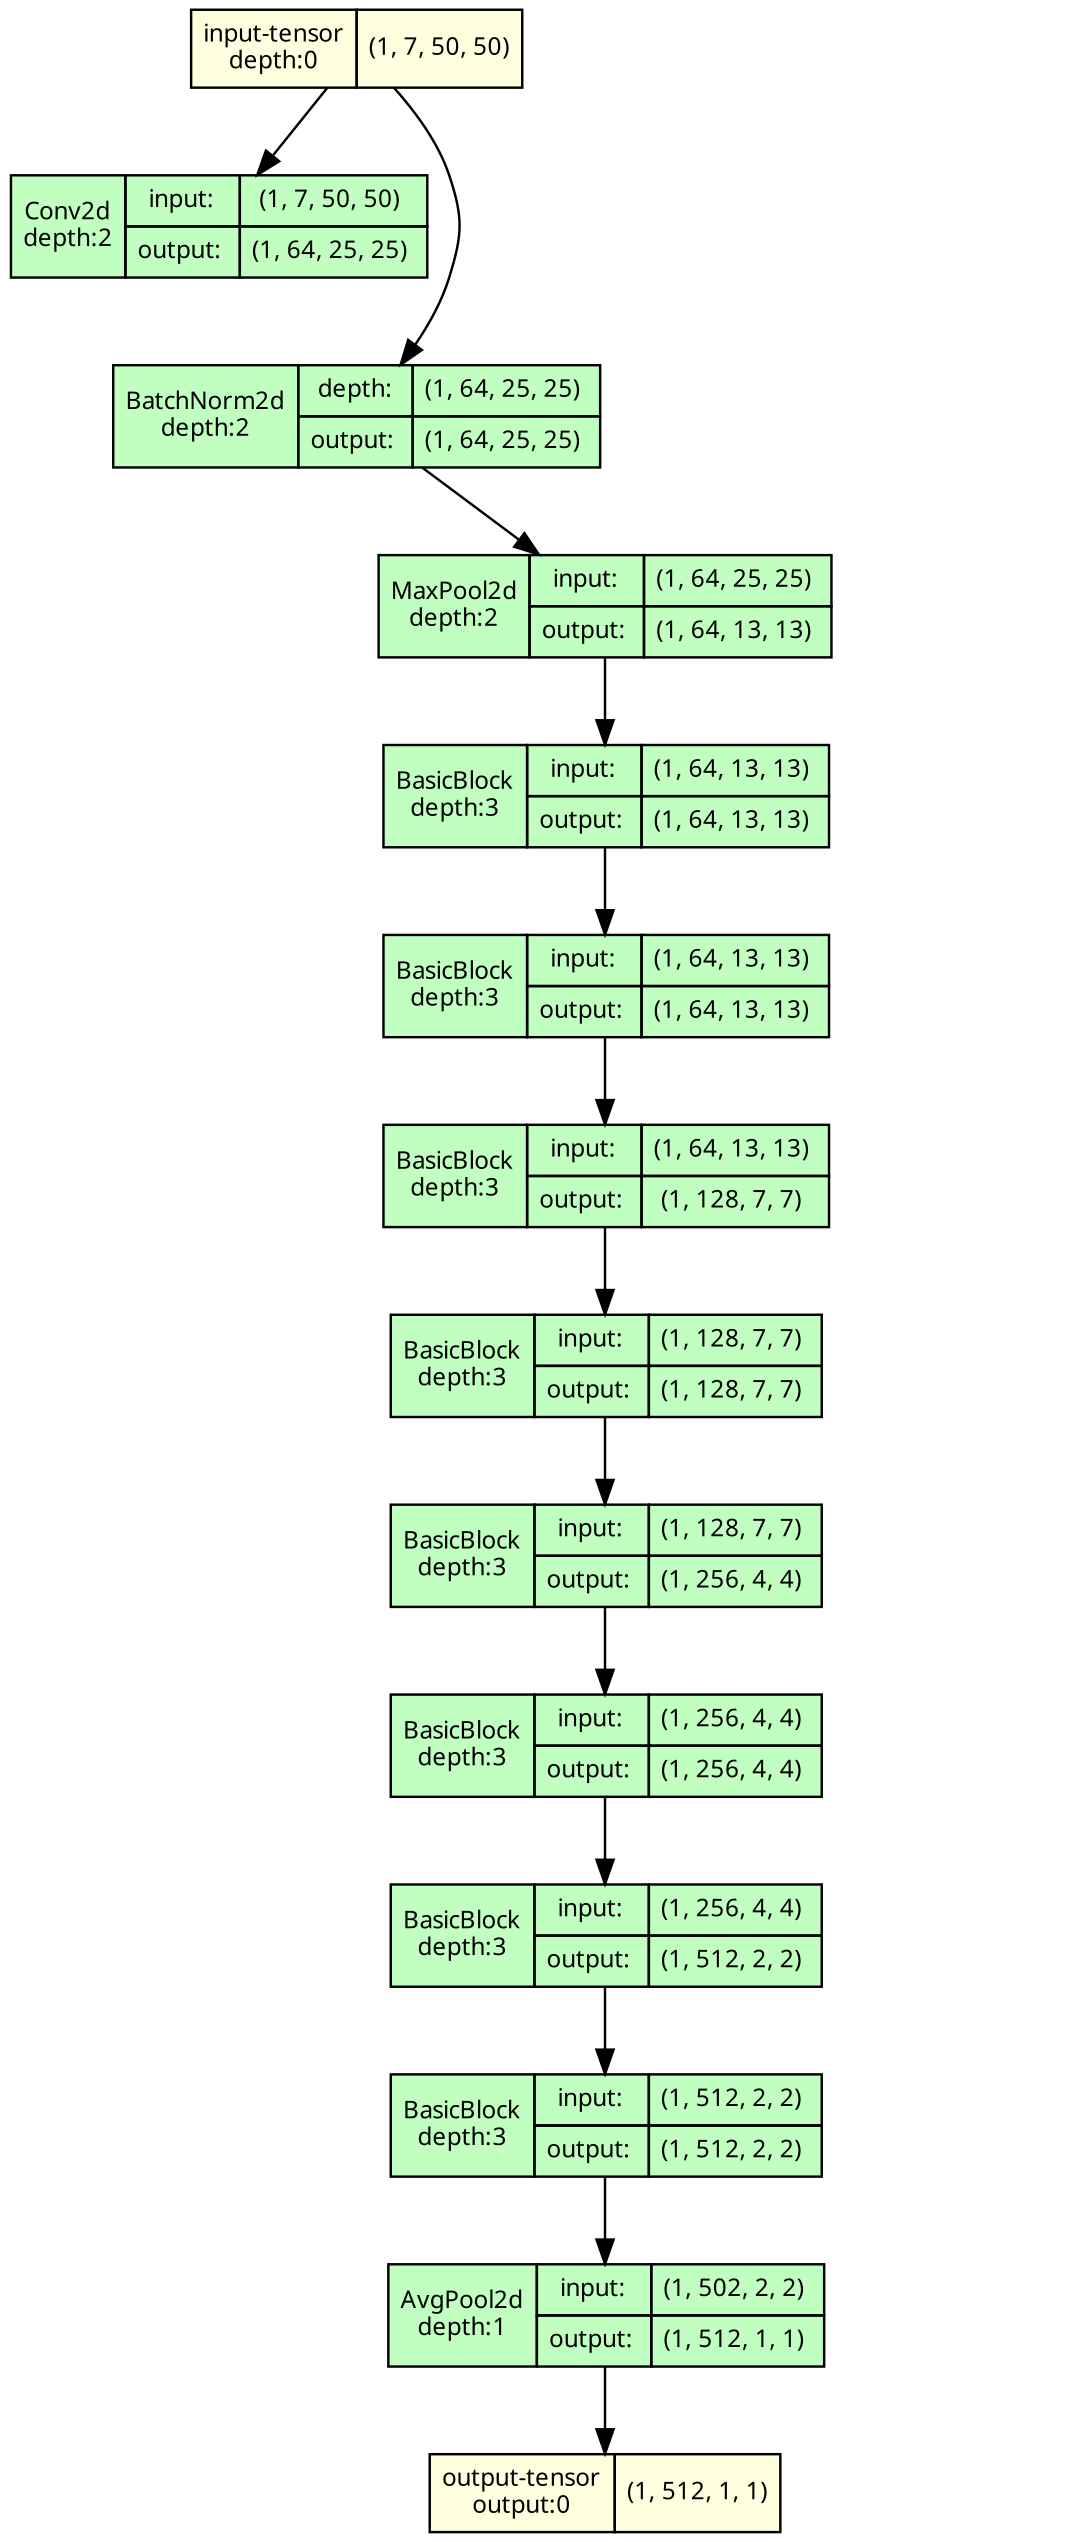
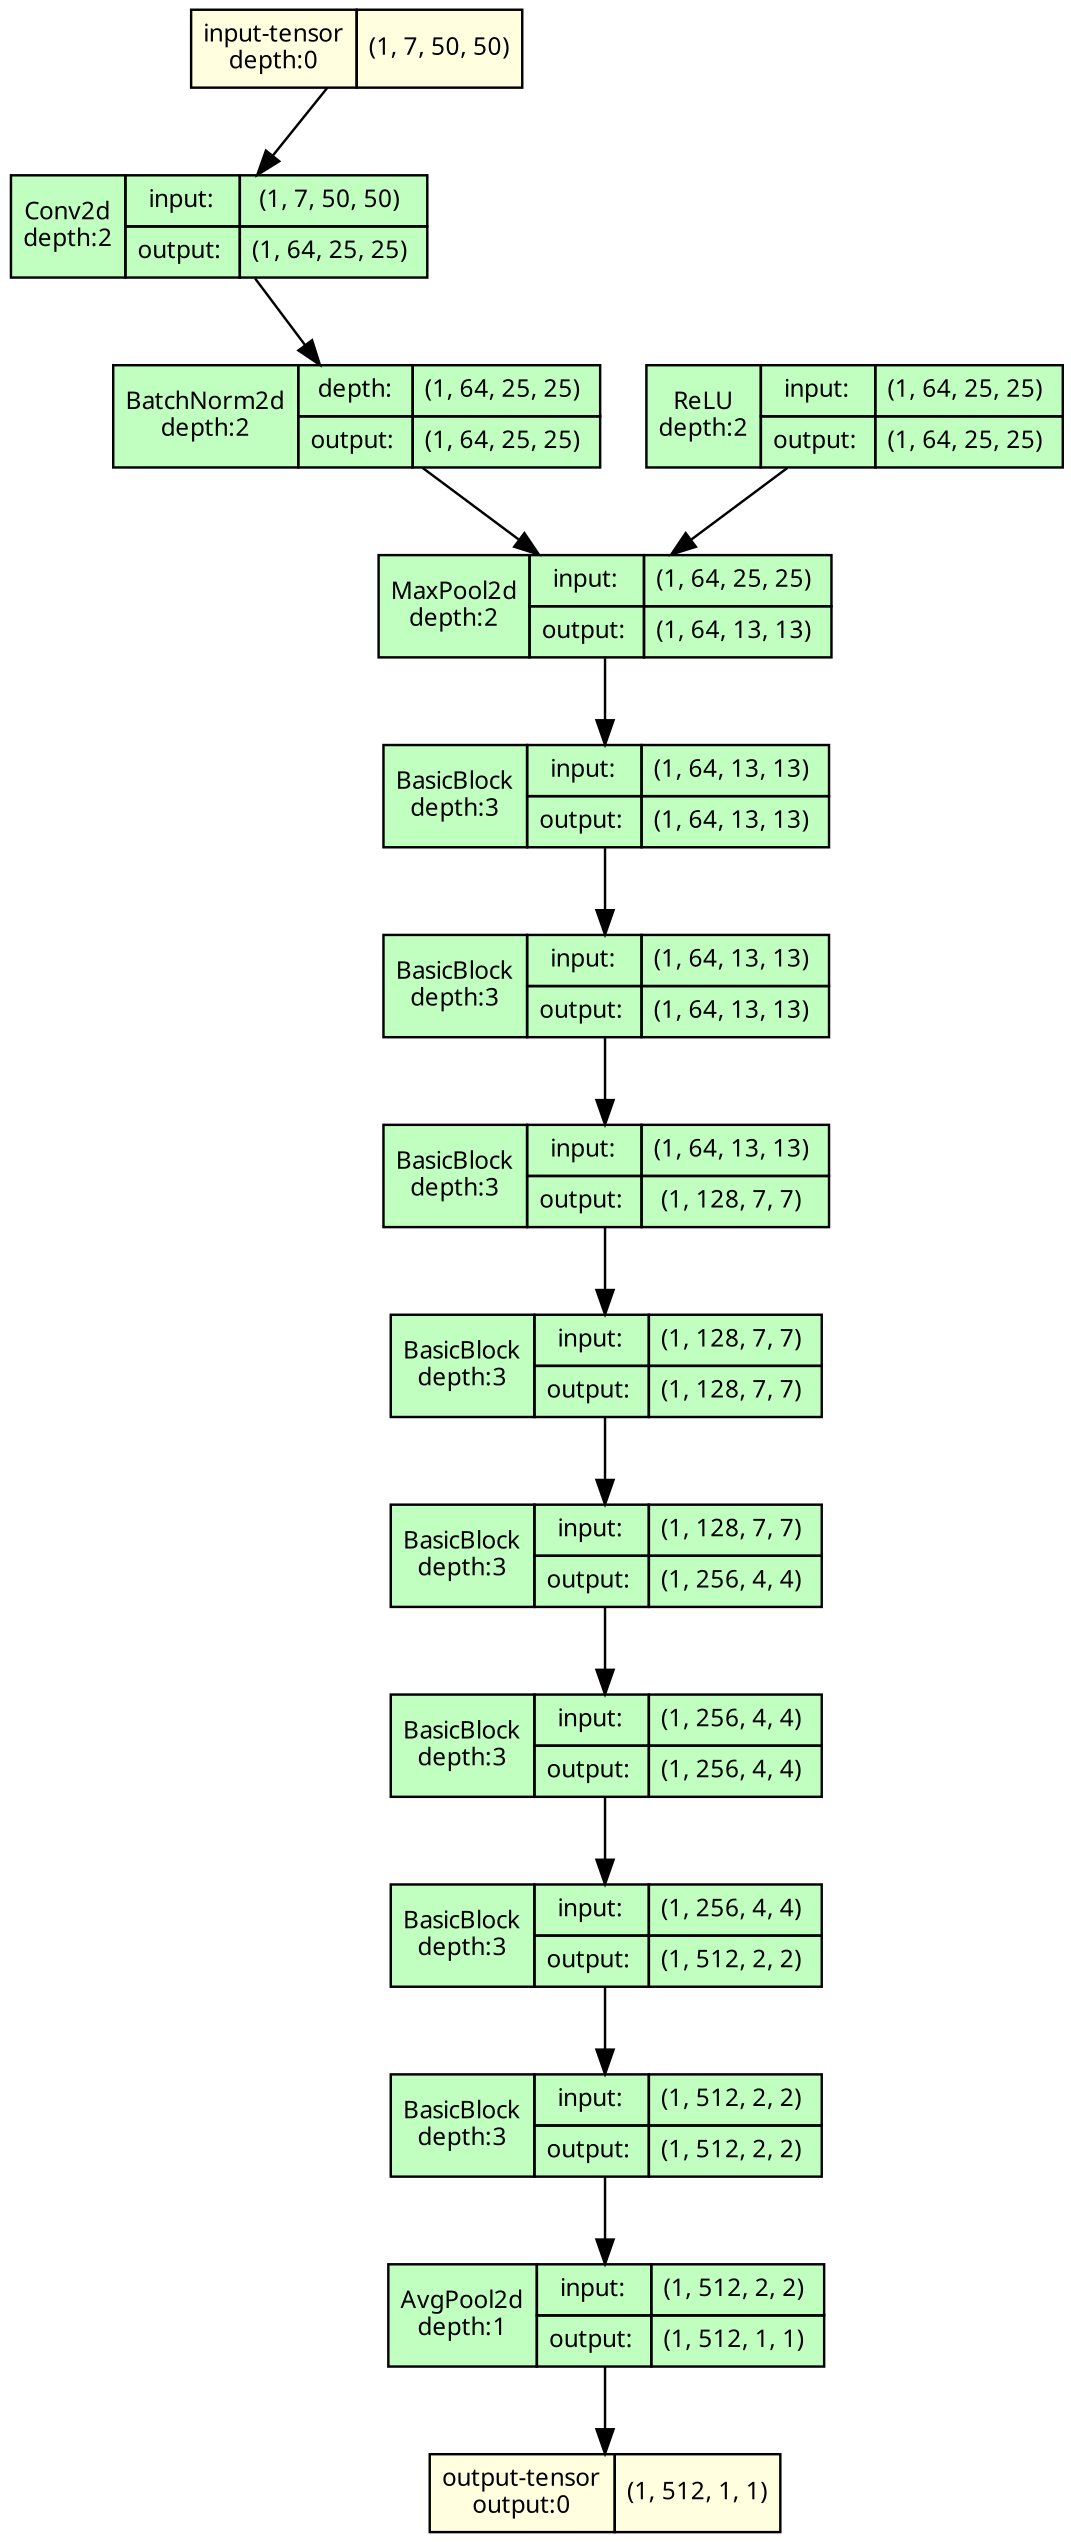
edge "input-tensor" -> "BatchNorm2d": now "Conv2d" -> "BatchNorm2d"
node "ReLU": added
node "AvgPool2d": text "(1, 502, 2, 2)" -> "(1, 512, 2, 2)"
